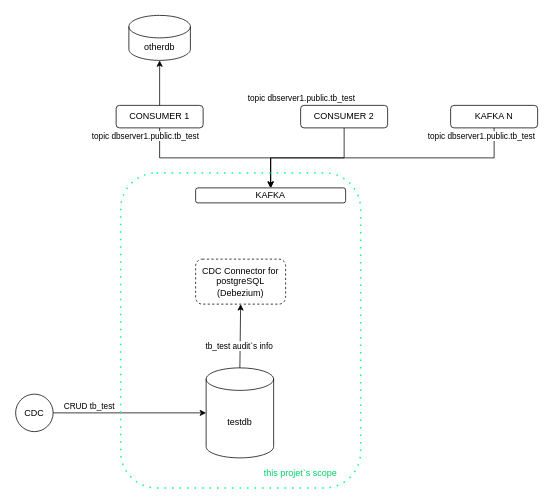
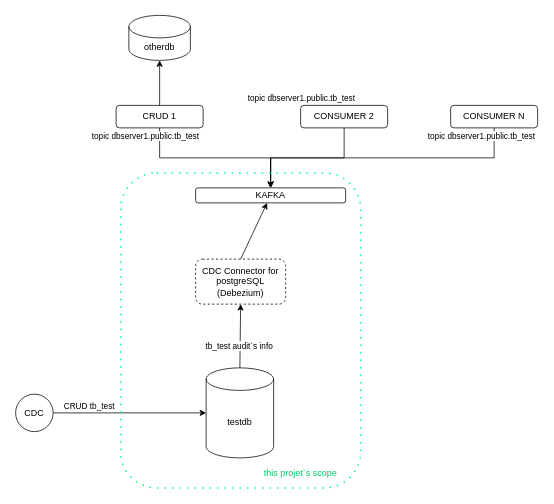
node "CONSUMER 1": label "CONSUMER 1" -> "CRUD 1"
node "KAFKA N": label "KAFKA N" -> "CONSUMER N"
edge "CDC Connector for postgreSQL (Debezium)" -> "KAFKA": added
